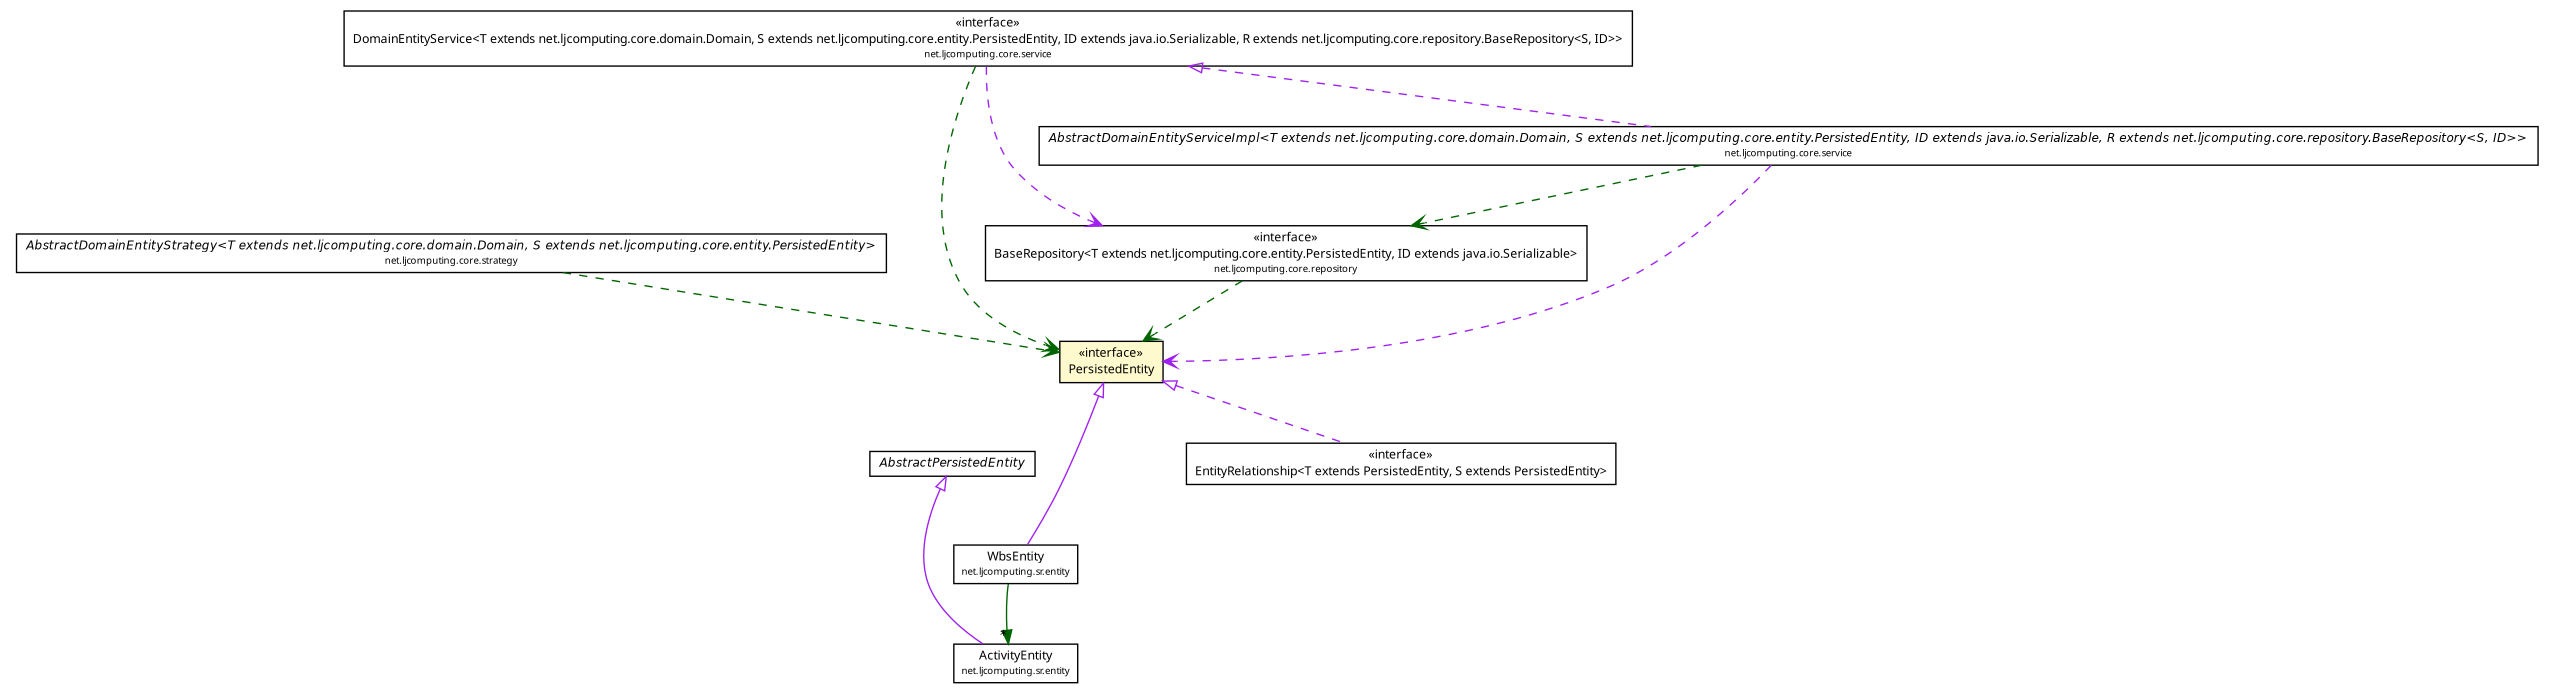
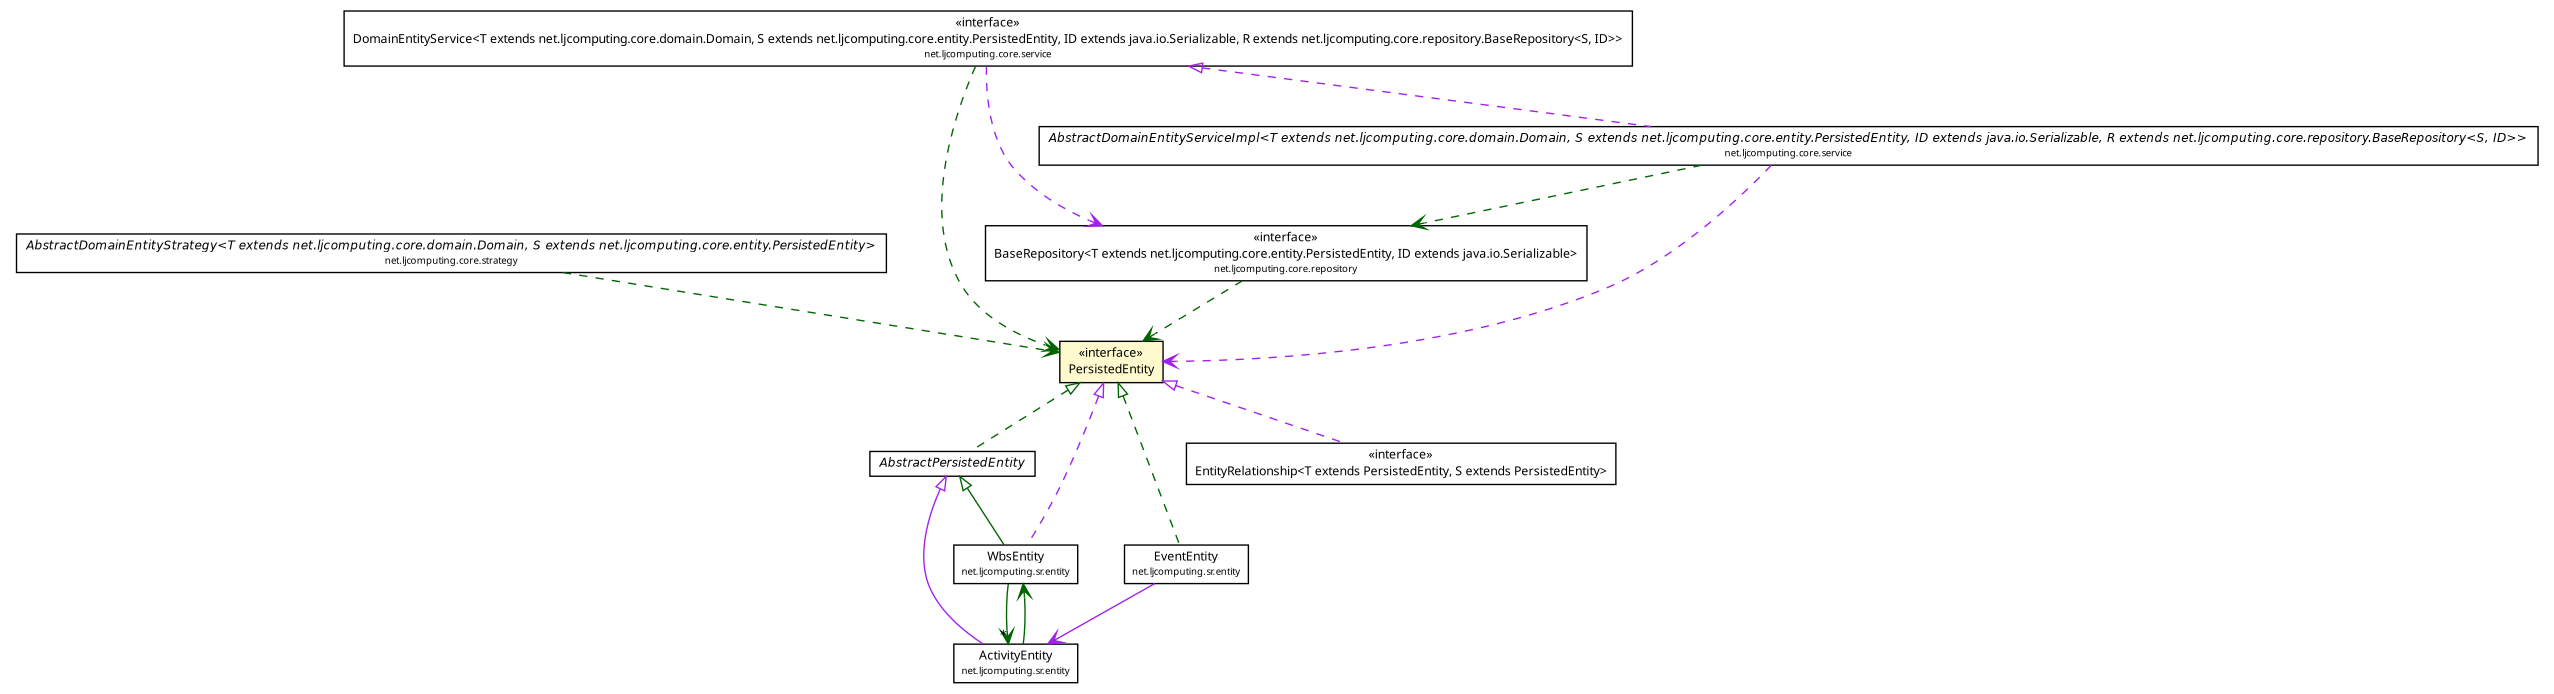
edge "AbstractPersistedEntity" -> "PersistedEntity": added
edge "WbsEntity" -> "PersistedEntity": style solid -> dashed
edge "WbsEntity" -> "AbstractPersistedEntity": added
node "EventEntity": added
edge "WbsEntity" -> "ActivityEntity": arrowhead normal -> open
edge "ActivityEntity" -> "WbsEntity": added
